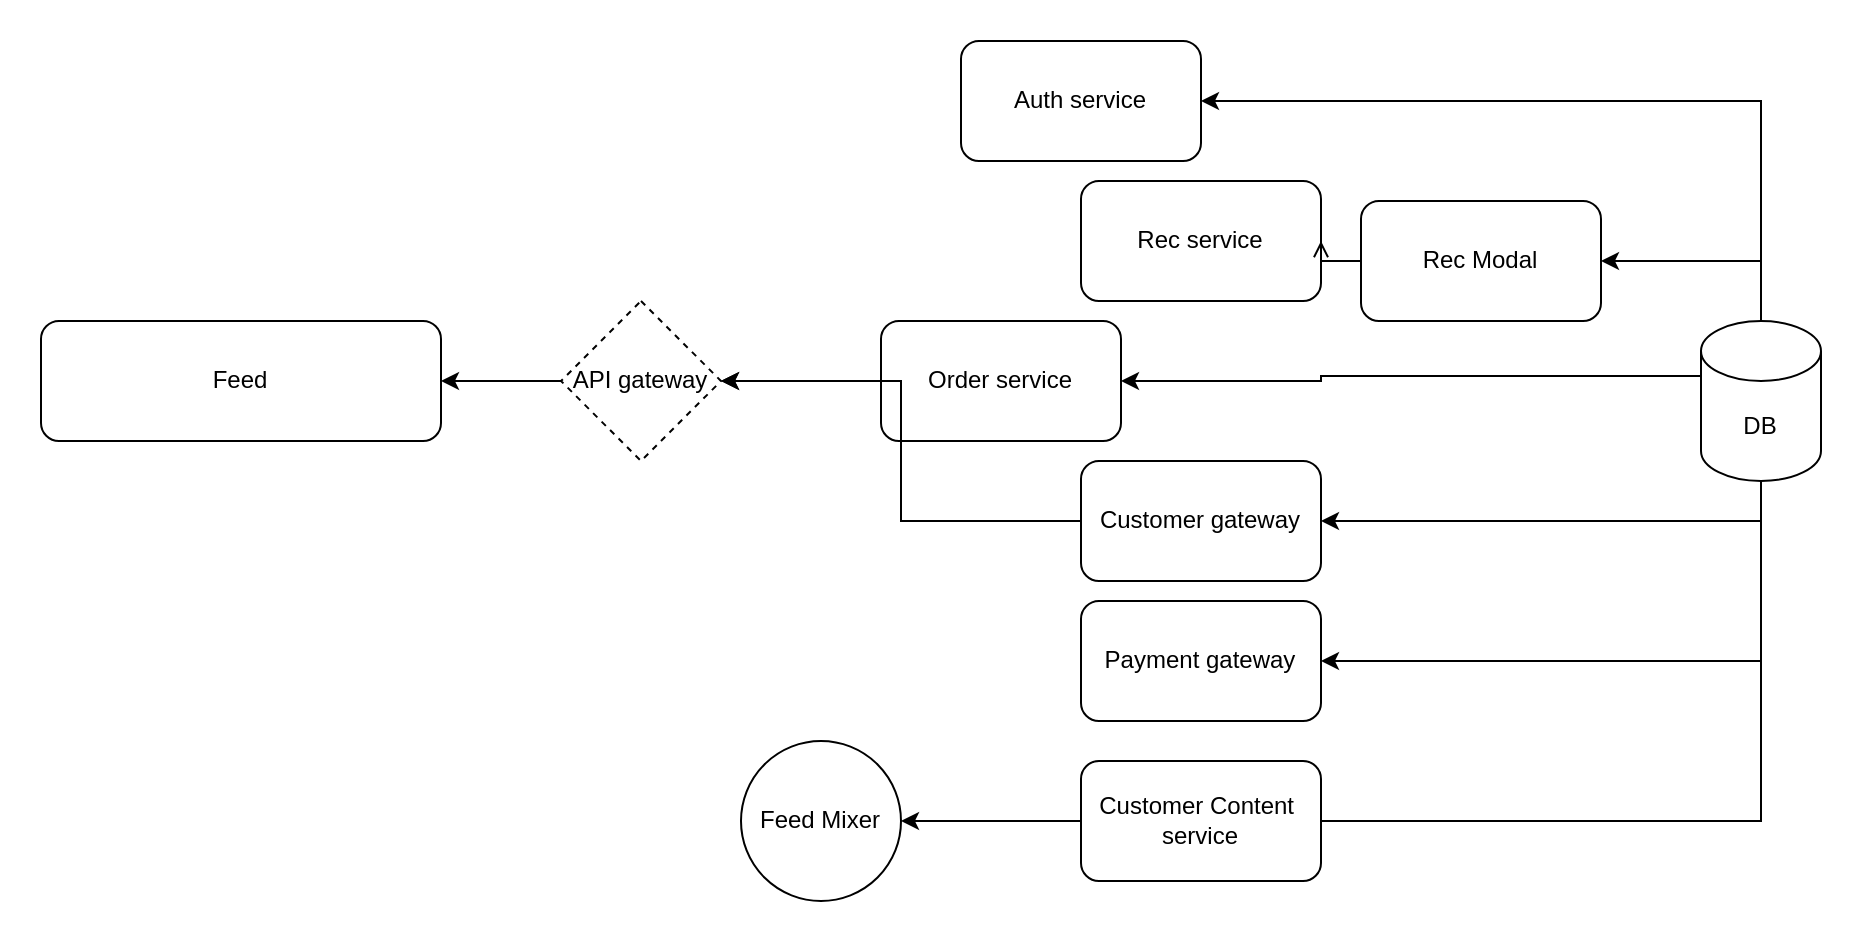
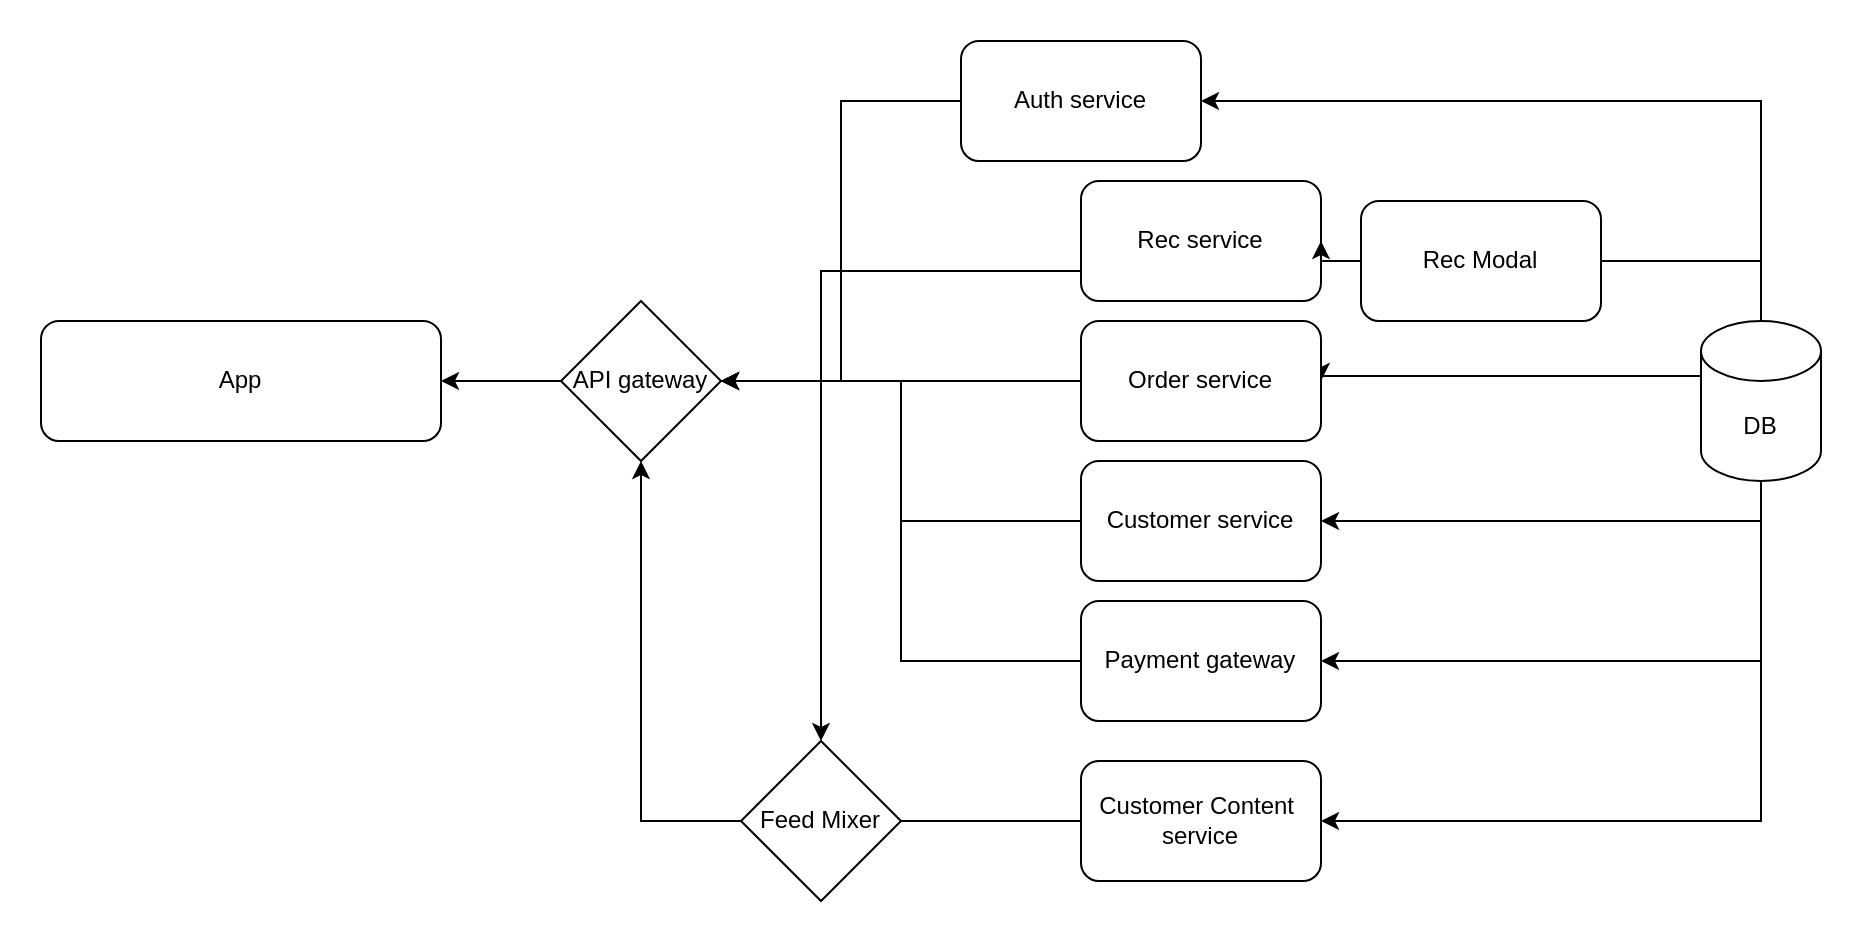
edge "Auth service" -> "API gateway": added
edge "Rec Modal" -> "Rec service": arrowhead open -> classic
edge "DB" -> "Rec Modal": arrowhead classic -> none
edge "Rec service" -> "Feed Mixer": added
node "Feed": label "Feed" -> "App"
node "API gateway": style dashed -> solid
node "Order service": moved (1001, 381) -> (1201, 381)
node "Customer gateway": label "Customer gateway" -> "Customer service"
edge "Payment gateway" -> "API gateway": added
edge "Feed Mixer" -> "API gateway": added
node "Feed Mixer": shape ellipse -> diamond
edge "Customer Content service" -> "Feed Mixer": arrowhead classic -> none
edge "DB" -- "Customer Content service": arrowhead none -> classic
